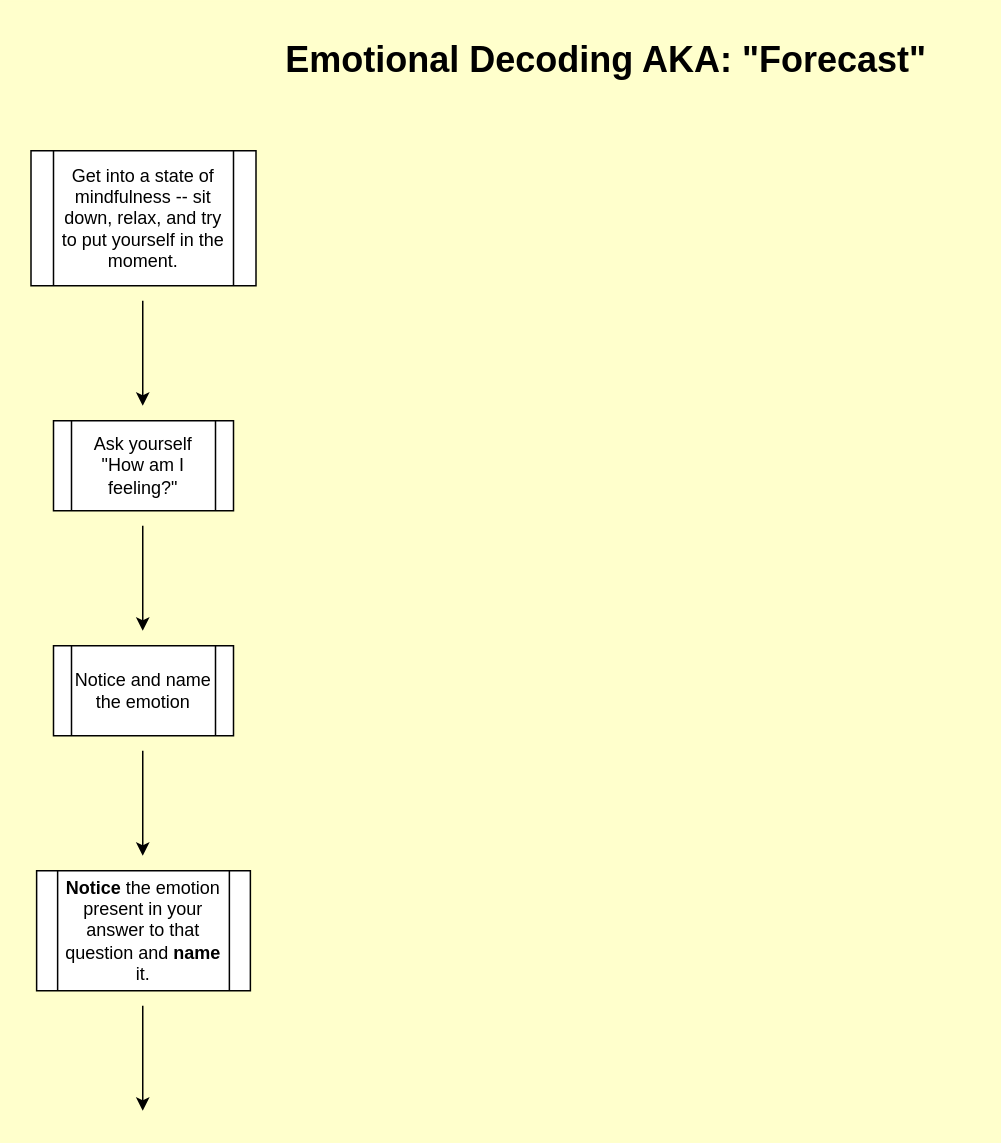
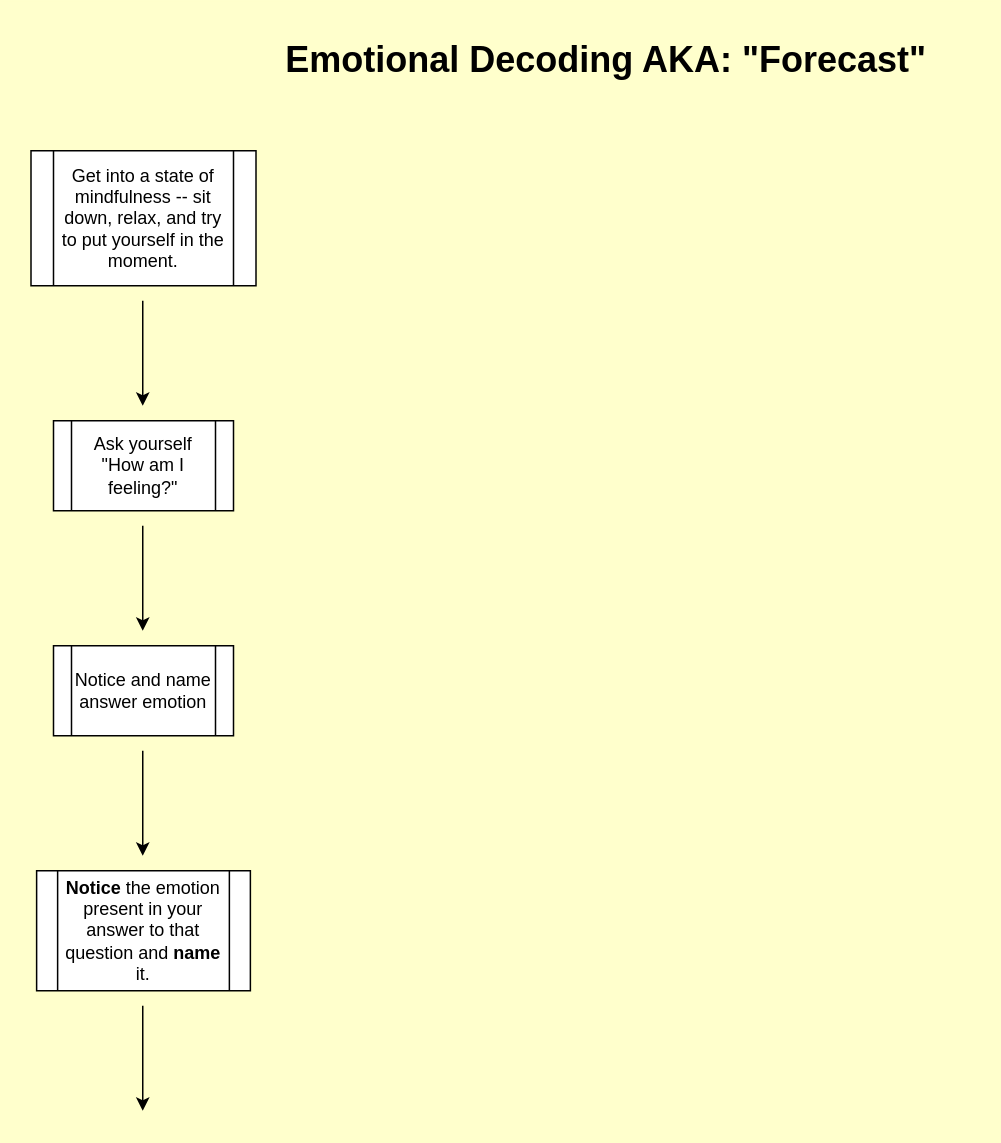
node "Notice and name the emotion": label "Notice and name the emotion" -> "Notice and name answer emotion"
